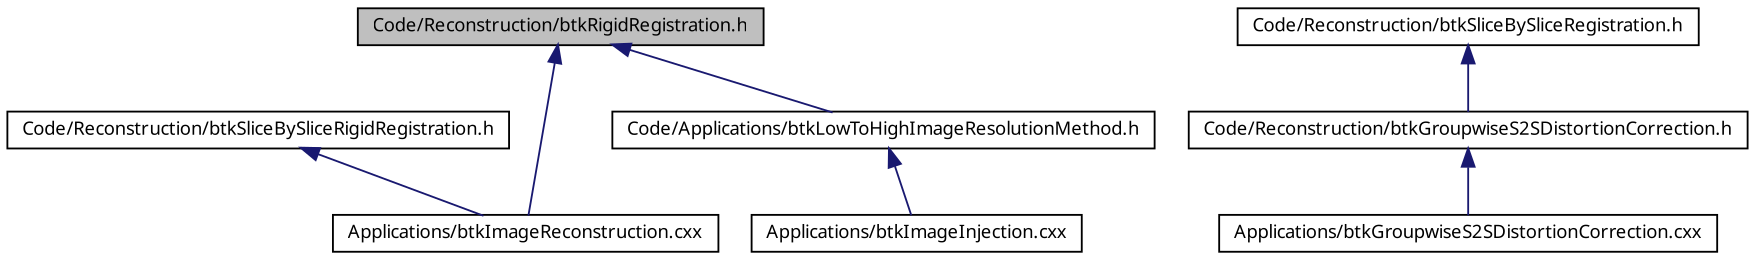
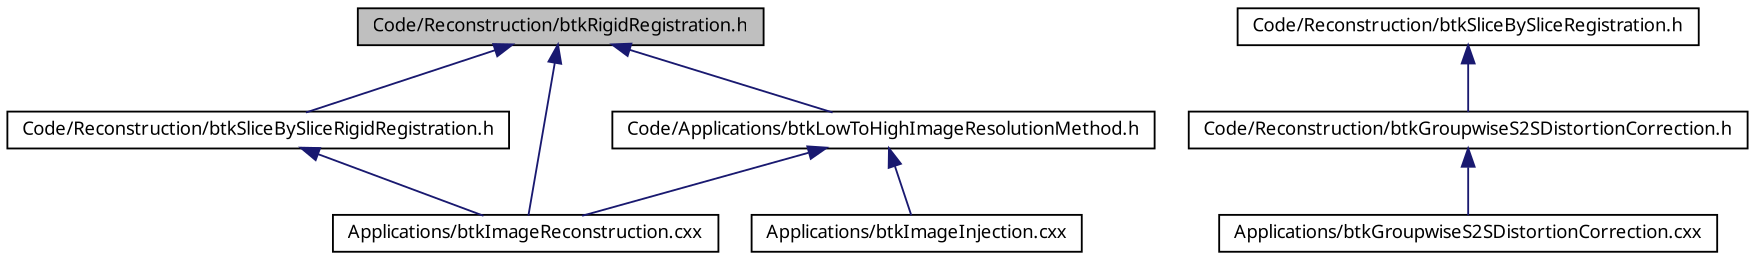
edge "Code/Reconstruction/btkSliceBySliceRigidRegistration.h" -> "Code/Reconstruction/btkRigidRegistration.h": added
edge "Applications/btkImageReconstruction.cxx" -> "Code/Applications/btkLowToHighImageResolutionMethod.h": added
